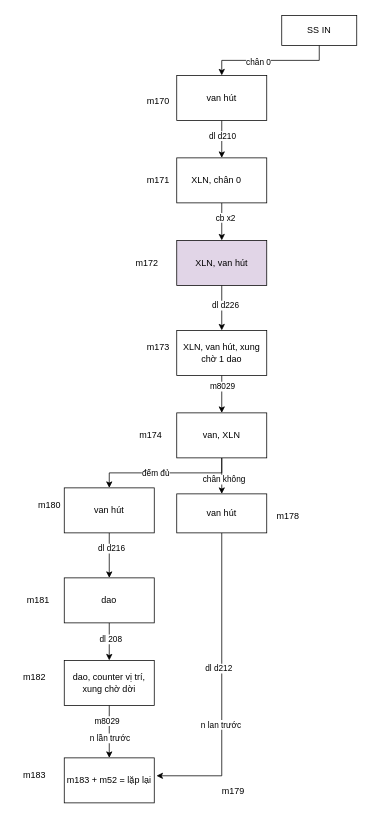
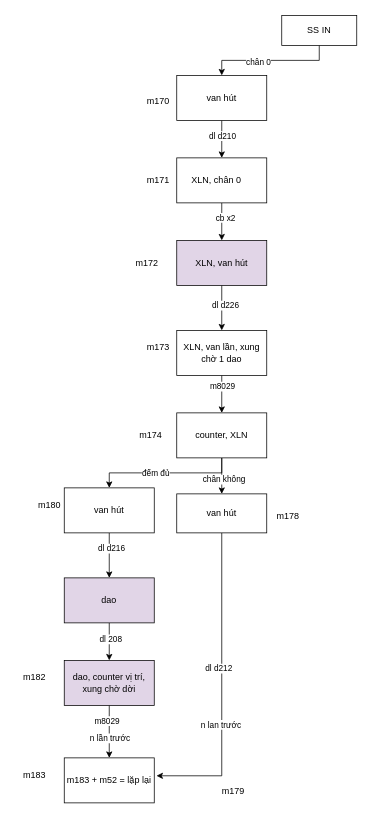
node "XLN, van hút, xung chờ 1 dao": label "XLN, van hút, xung chờ 1 dao" -> "XLN, van lần, xung chờ 1 dao"
node "van, XLN": label "van, XLN" -> "counter, XLN"
node "m181": removed
node "dao": fillcolor #ffffff -> #e1d5e7
node "dao, counter vị trí, xung chờ dời": fillcolor #ffffff -> #e1d5e7
